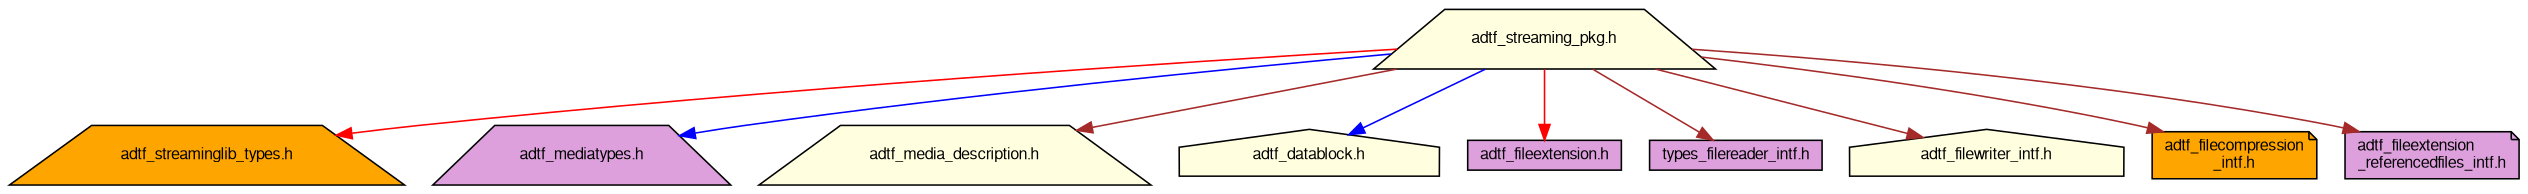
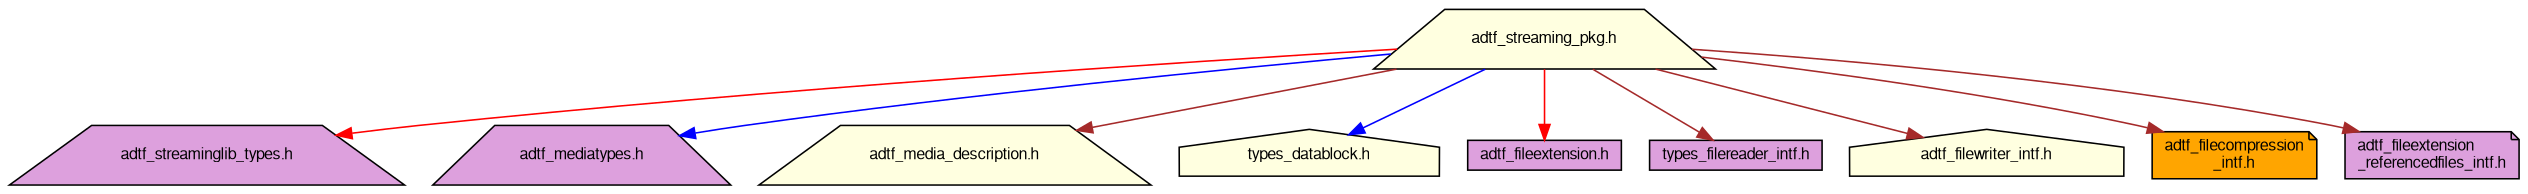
node "adtf_streaminglib_types.h": fillcolor orange -> plum
node "adtf_datablock.h": label "adtf_datablock.h" -> "types_datablock.h"
